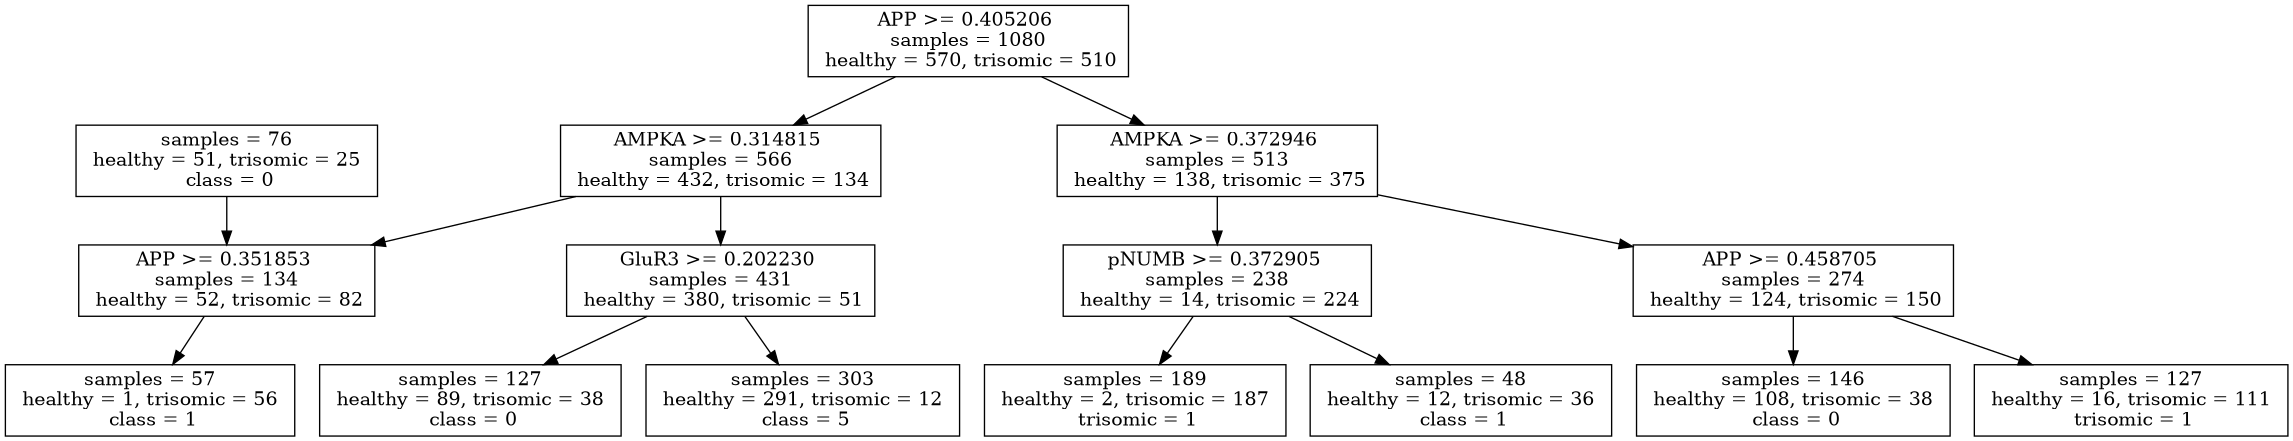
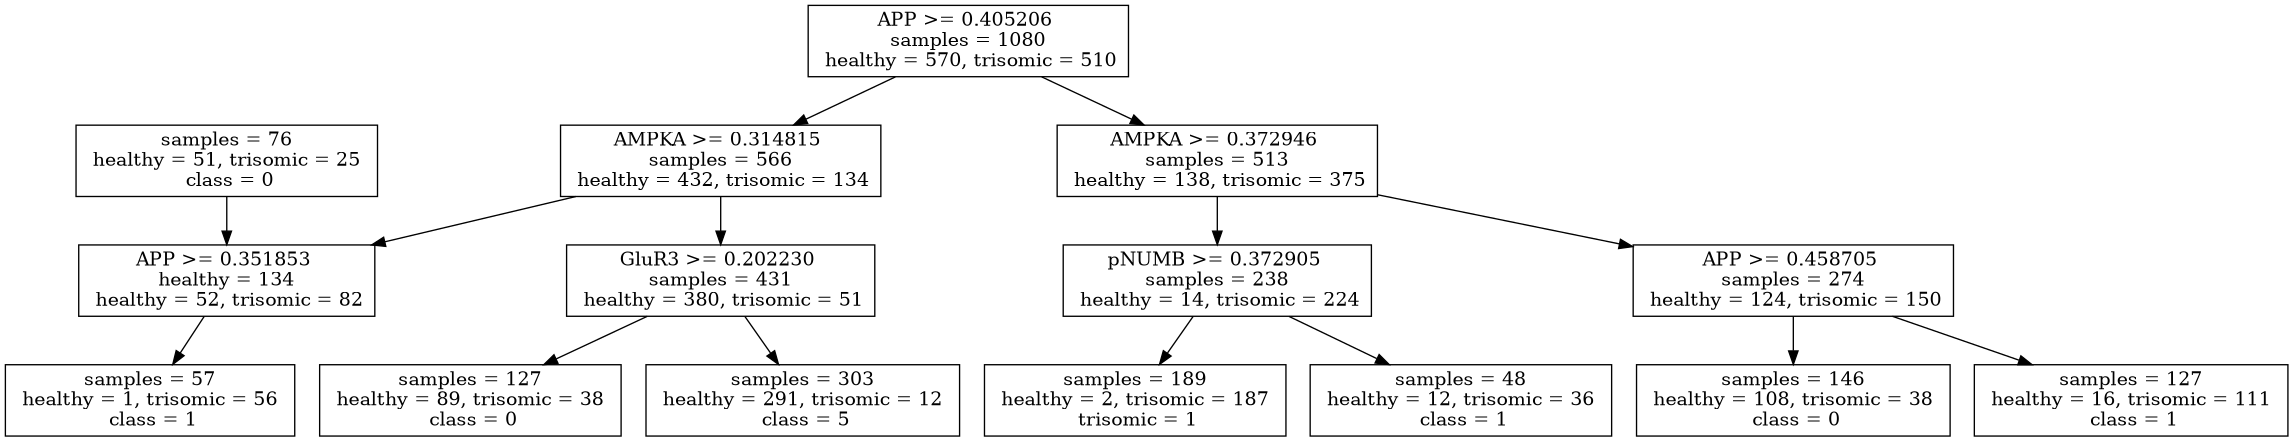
node "APP >= 0.351853 samples = 134 healthy = 52, trisomic = 82": label "APP >= 0.351853 samples = 134 healthy = 52, trisomic = 82" -> "APP >= 0.351853 healthy = 134 healthy = 52, trisomic = 82"
node "samples = 127 healthy = 16, trisomic = 111 trisomic = 1": label "samples = 127 healthy = 16, trisomic = 111 trisomic = 1" -> "samples = 127 healthy = 16, trisomic = 111 class = 1"
